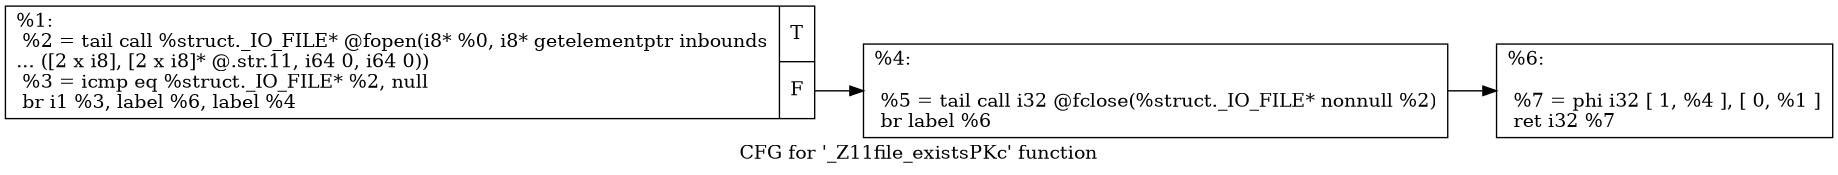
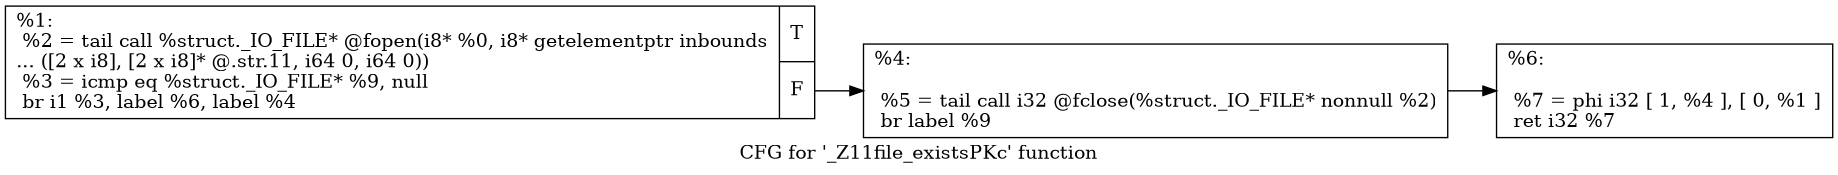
node "%1:": text "%3 = icmp eq %struct._IO_FILE* %2, null" -> "%3 = icmp eq %struct._IO_FILE* %9, null"
node "%4:": text "br label %6" -> "br label %9"
